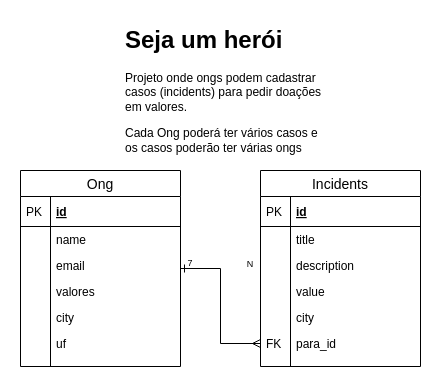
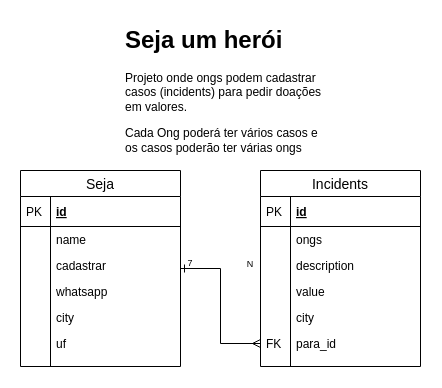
node "Ong": label "Ong" -> "Seja"
node "title": label "title" -> "ongs"
node "email": label "email" -> "cadastrar"
node "valores": label "valores" -> "whatsapp"
